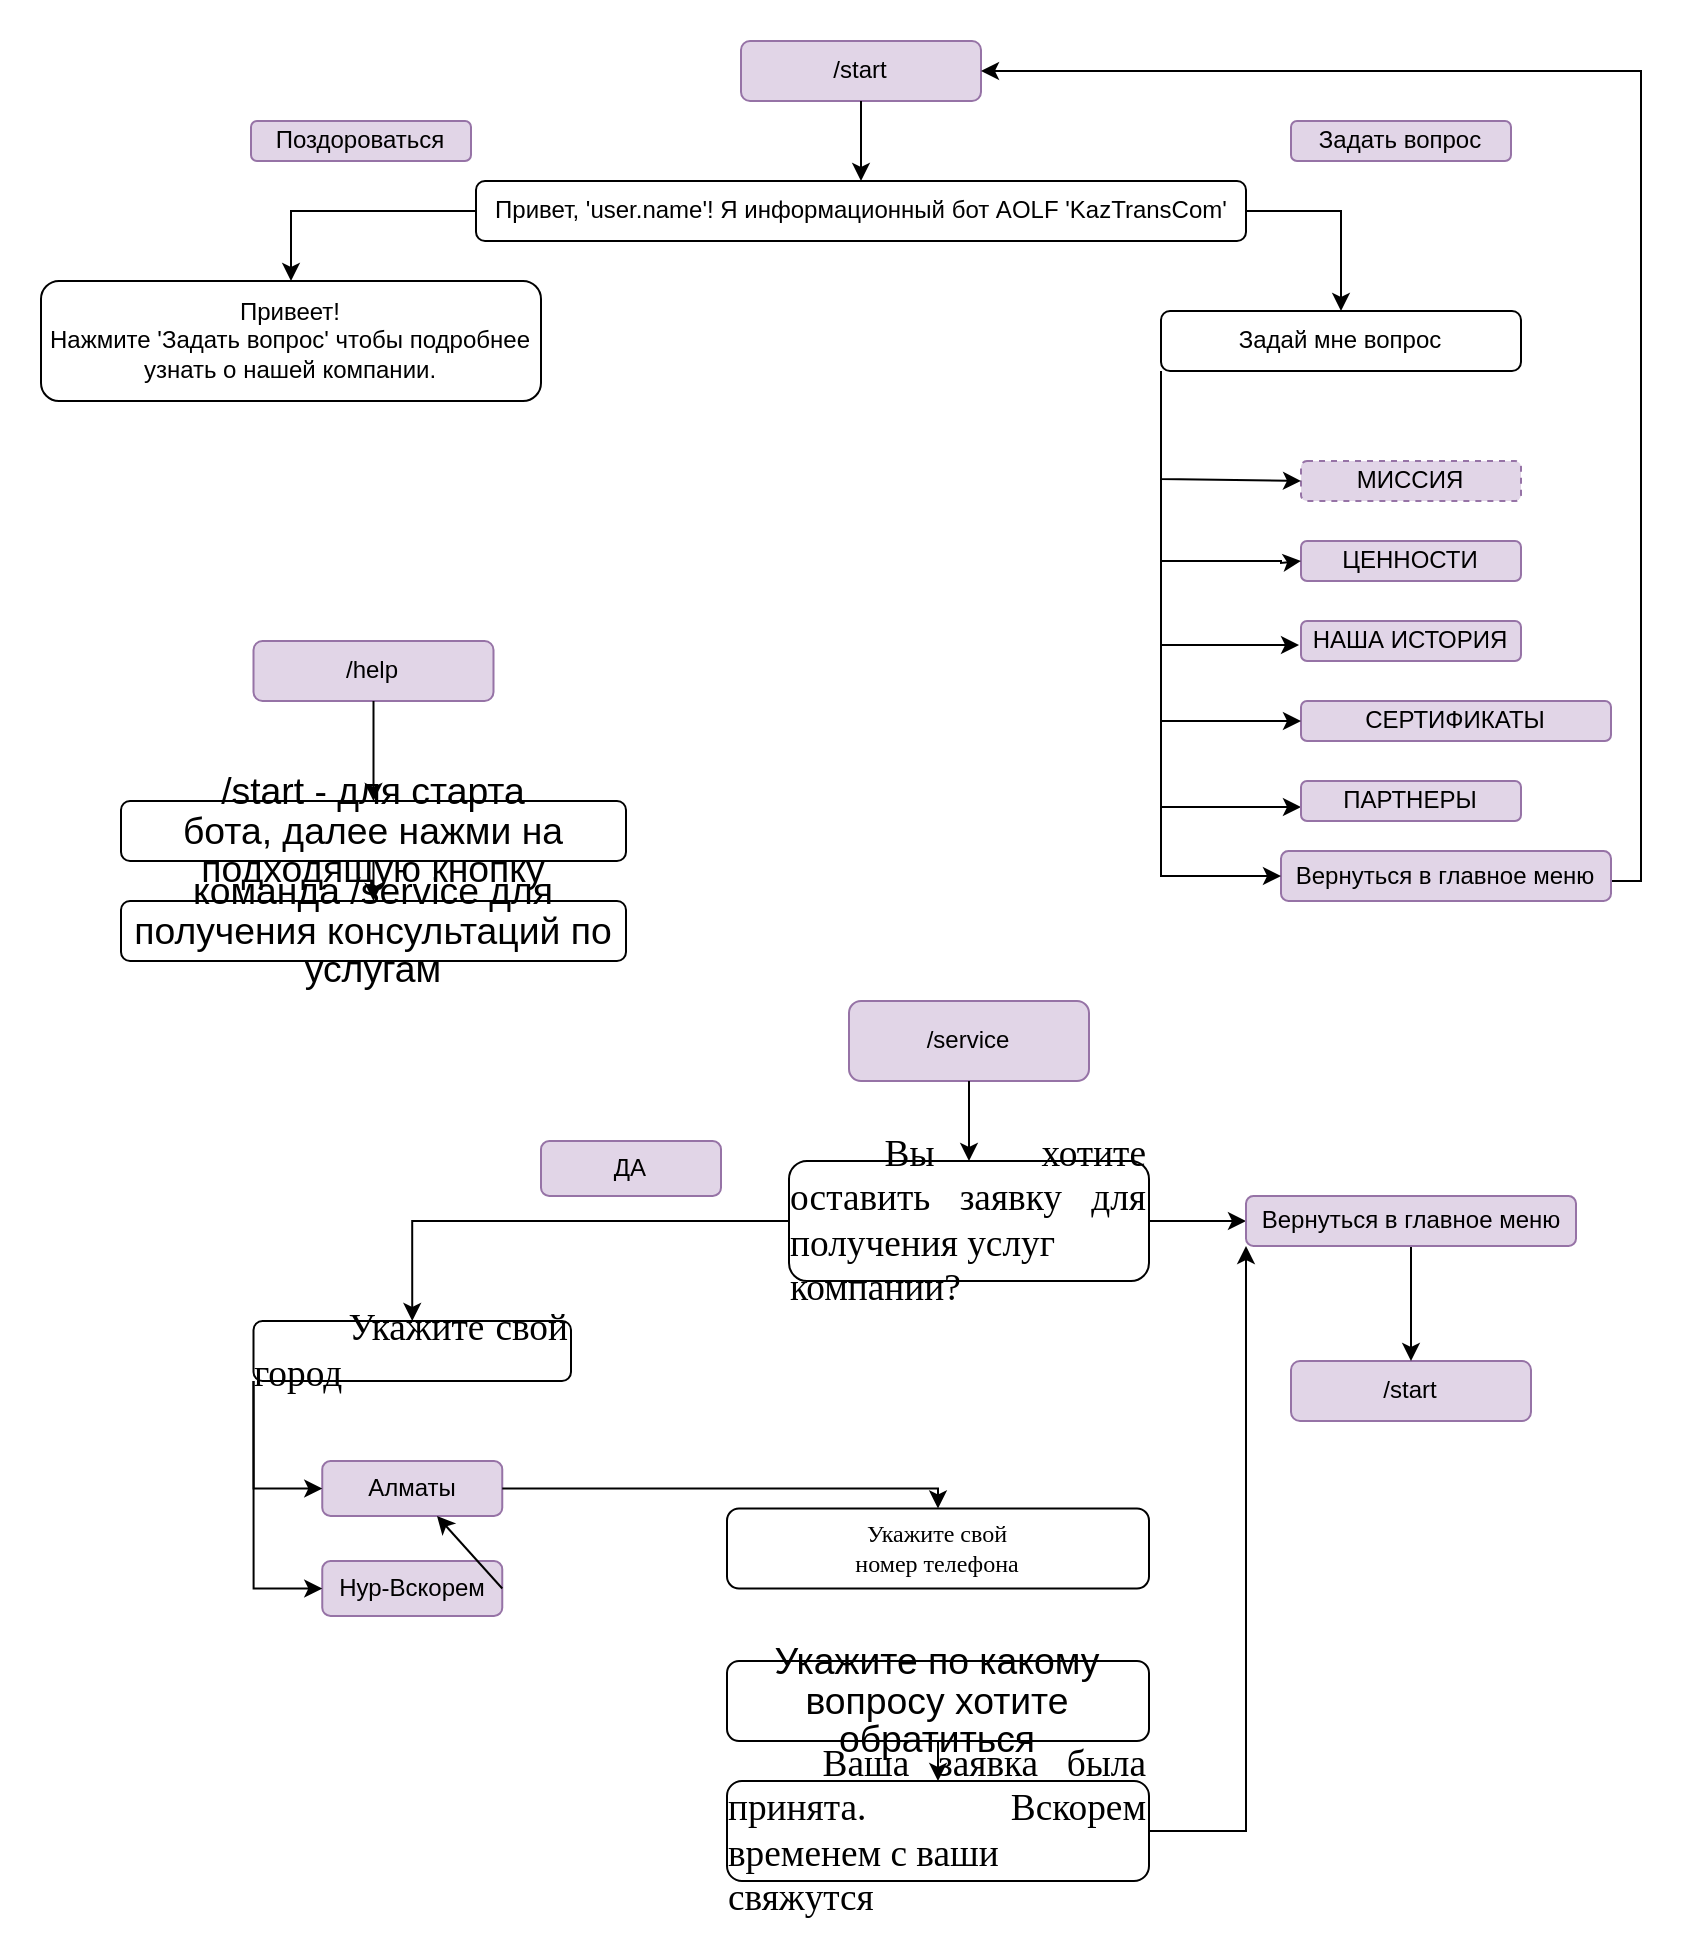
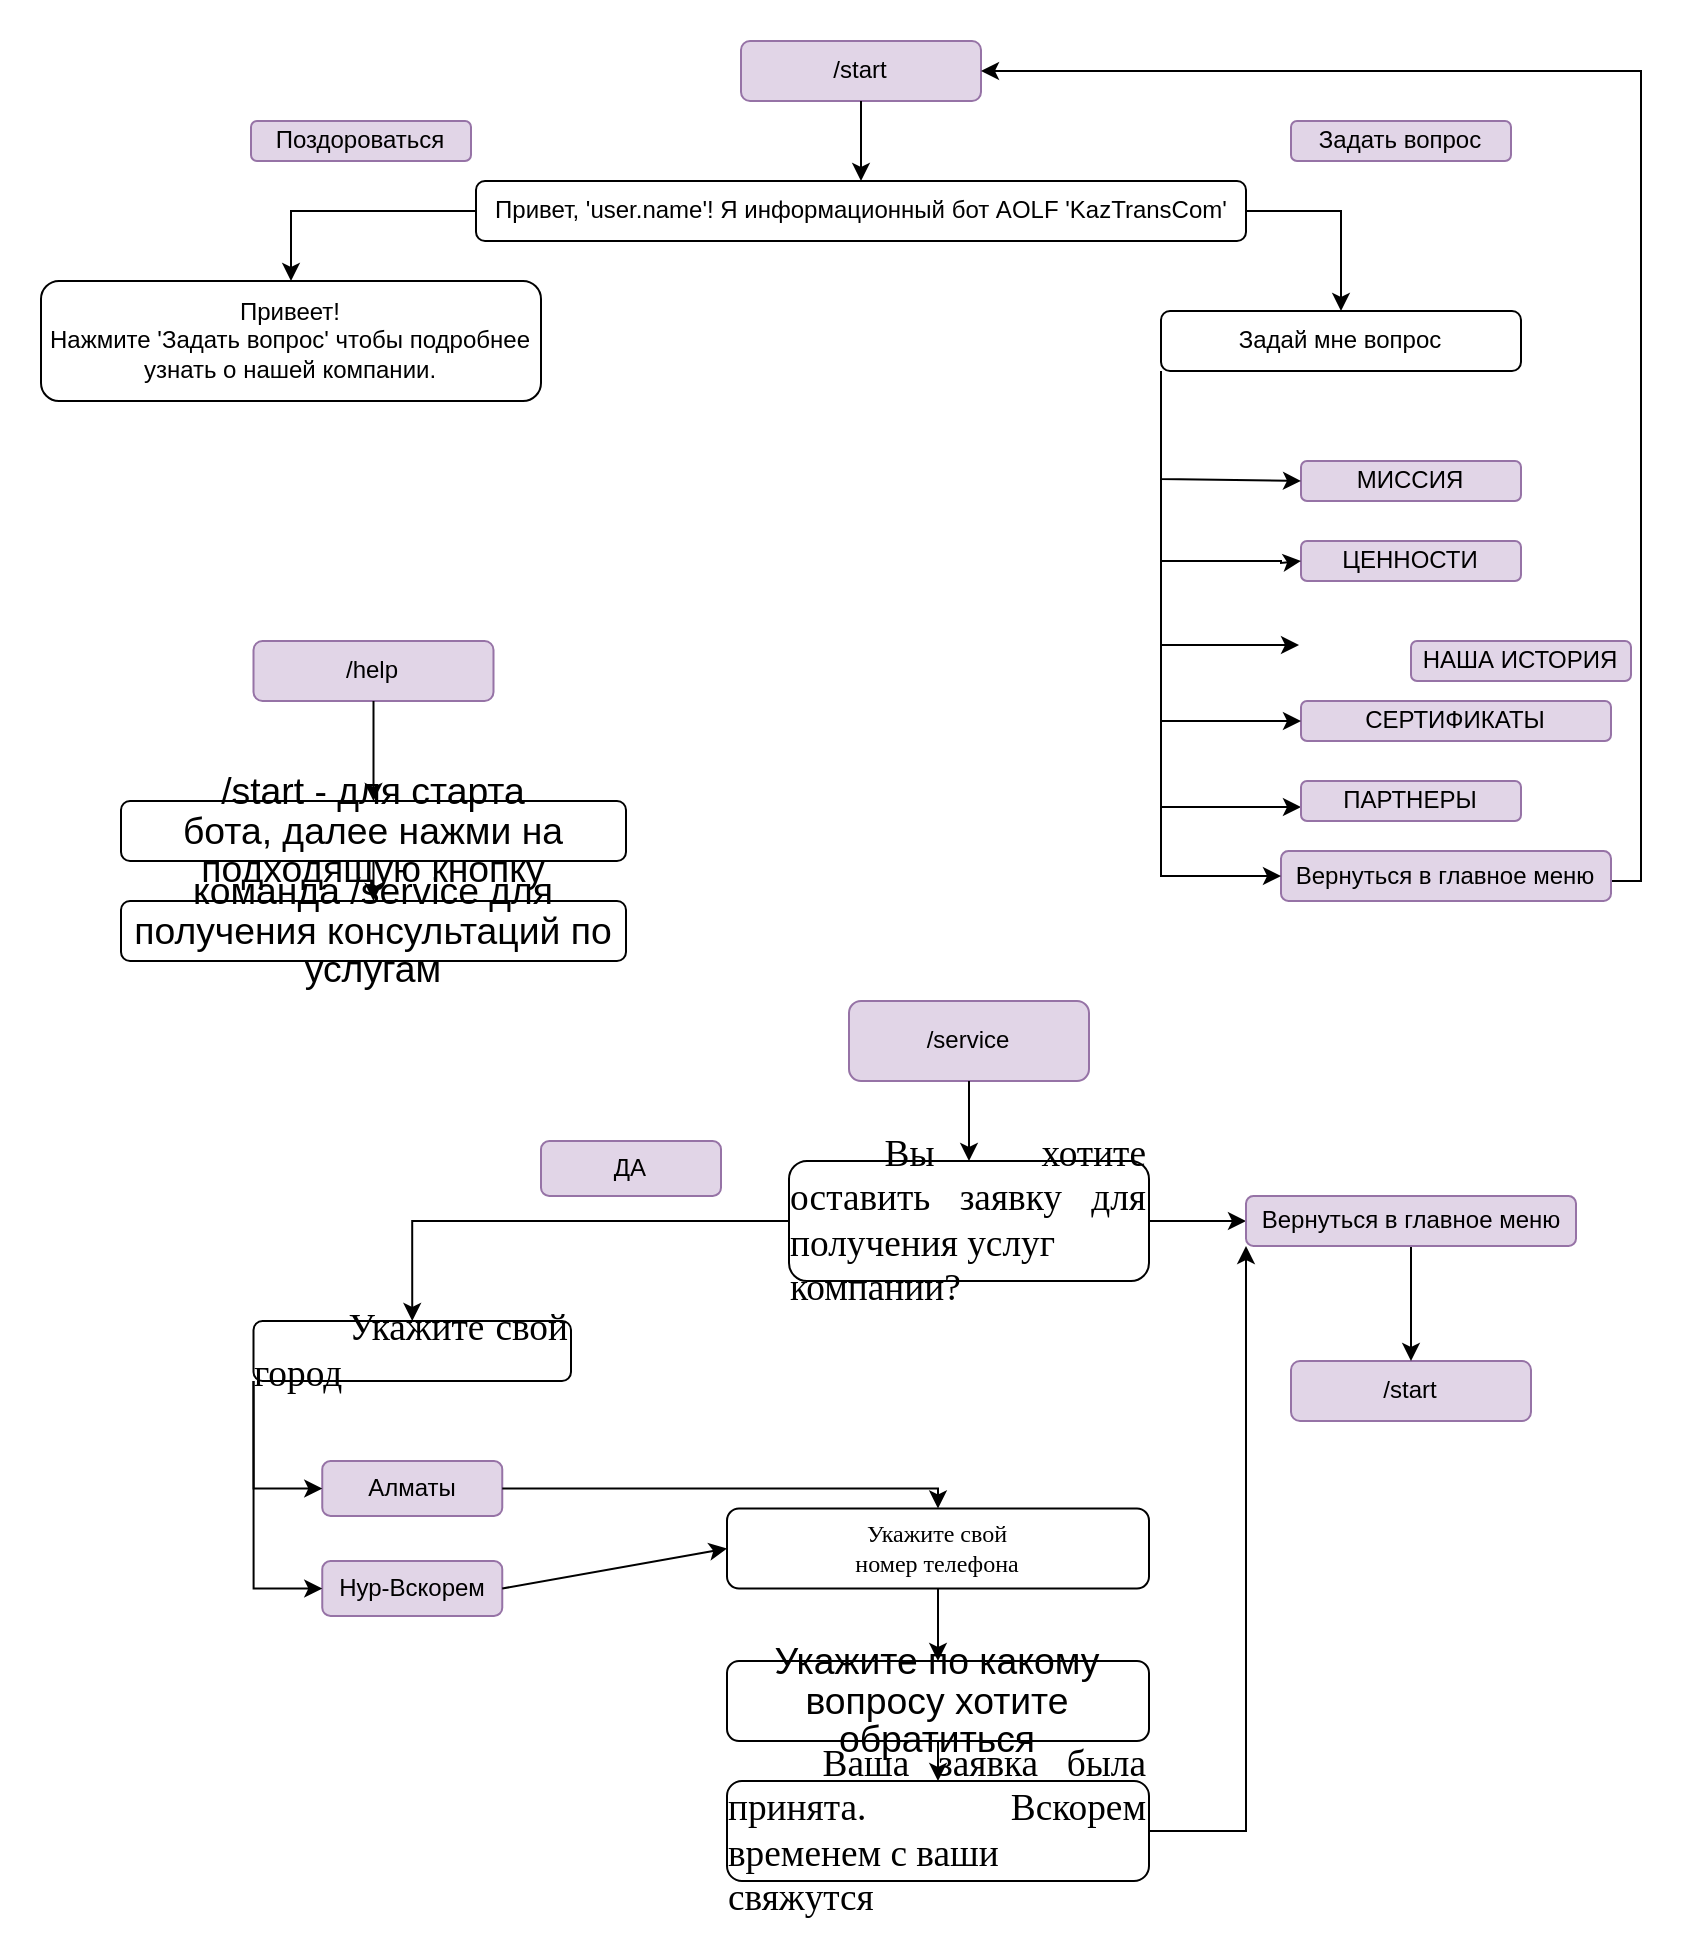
node "МИССИЯ": style dashed -> solid
node "НАША ИСТОРИЯ": moved (1411, 641) -> (1521, 661)
edge "Нур-Вскорем" -> "Алматы": now "Нур-Вскорем" -> "Укажите свой номер телефона"
edge "Укажите свой номер телефона" -> "Укажите по какому вопросу хотите обратиться": added
